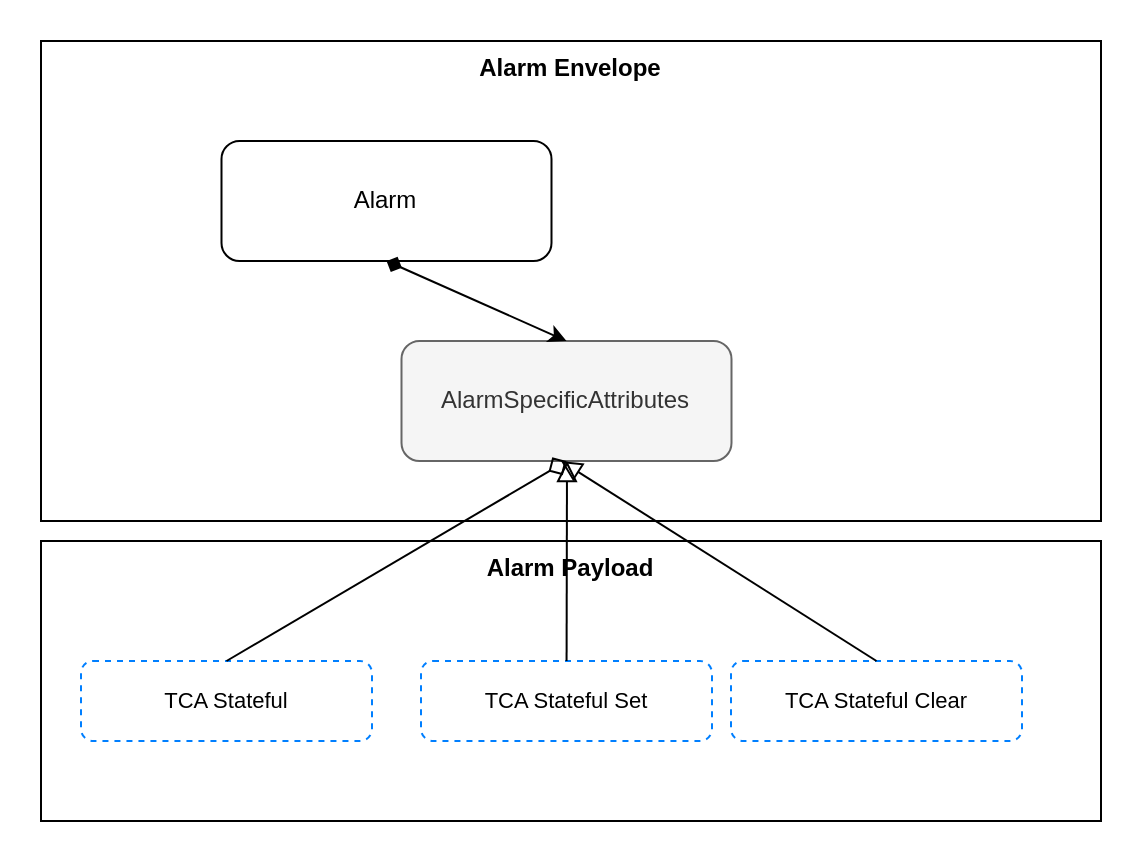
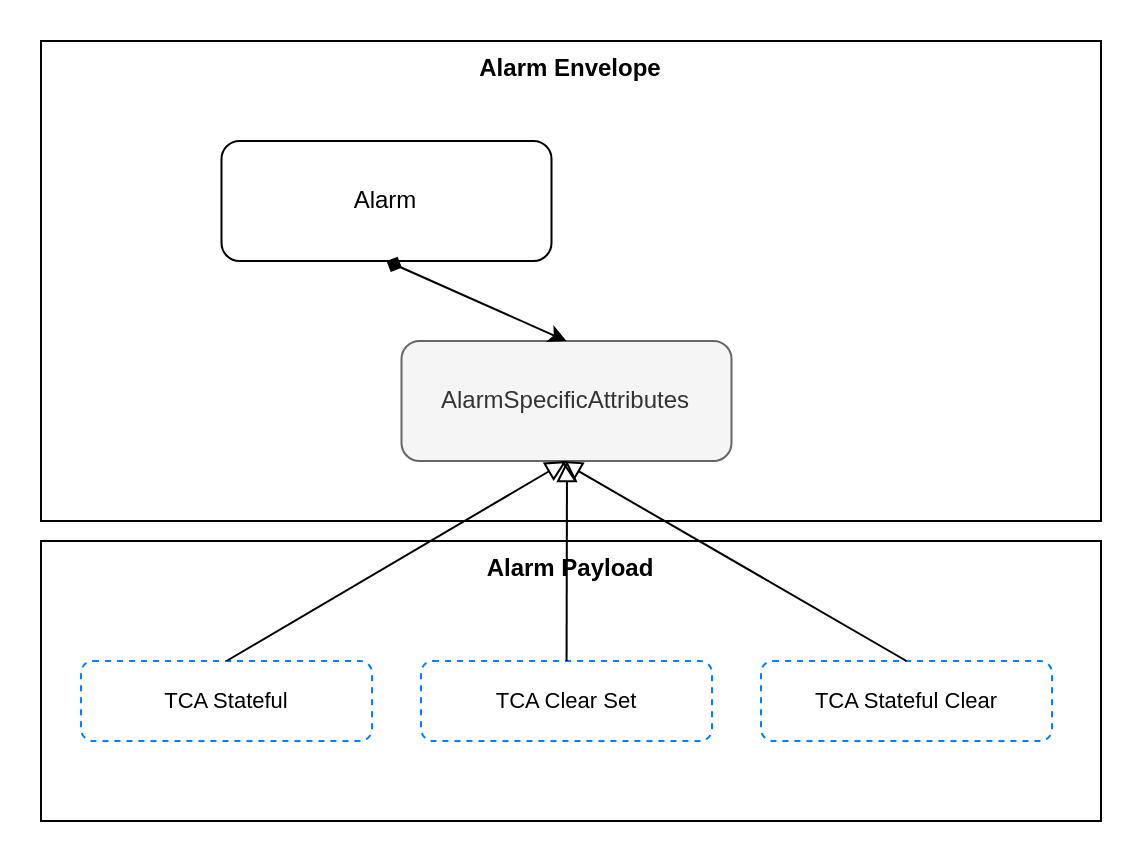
edge "TCA Stateful" -> "AlarmSpecificAttributes": arrowhead diamond -> block
node "TCA Stateful Set": label "TCA Stateful Set" -> "TCA Clear Set"
node "TCA Stateful Clear": moved (877, 701) -> (907, 701)
